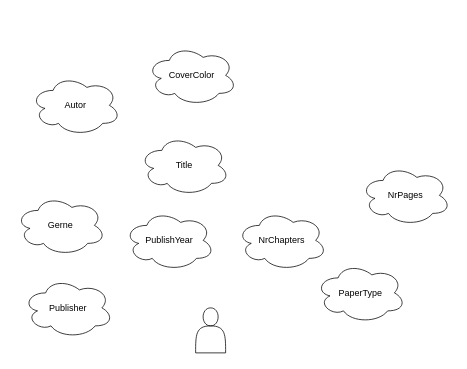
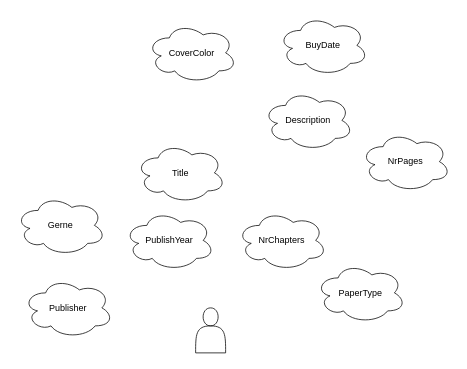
node "BuyDate": added
node "CoverColor": moved (192, 75) -> (192, 53)
node "Autor": removed
node "Description": added
node "Title": moved (184, 165) -> (180, 173)
node "NrPages": moved (405, 195) -> (405, 162)
